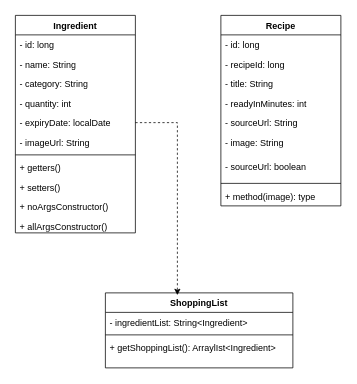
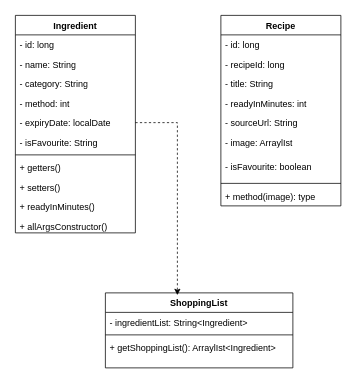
node "- quantity: int": label "- quantity: int" -> "- method: int"
node "- imageUrl: String": label "- imageUrl: String" -> "- isFavourite: String"
node "- image: String": label "- image: String" -> "- image: ArraylIst"
node "- sourceUrl: boolean": label "- sourceUrl: boolean" -> "- isFavourite: boolean"
node "+ noArgsConstructor()": label "+ noArgsConstructor()" -> "+ readyInMinutes()"
